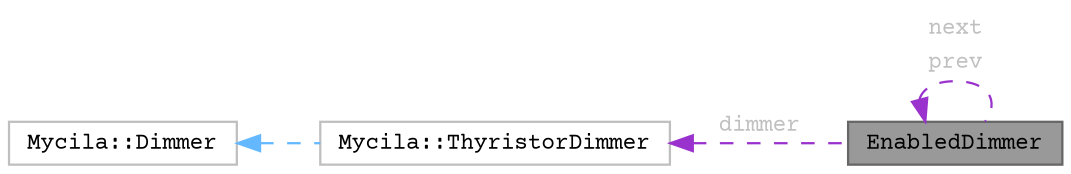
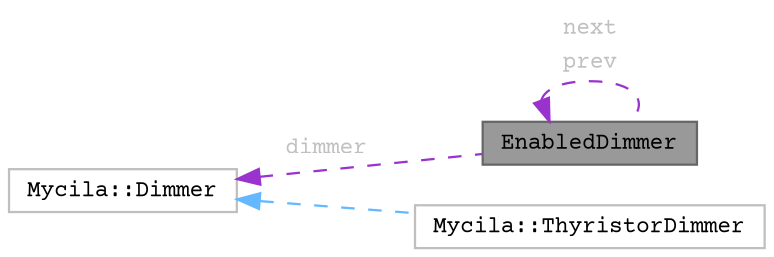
edge "EnabledDimmer" -> "Mycila::ThyristorDimmer": now "EnabledDimmer" -> "Mycila::Dimmer"
